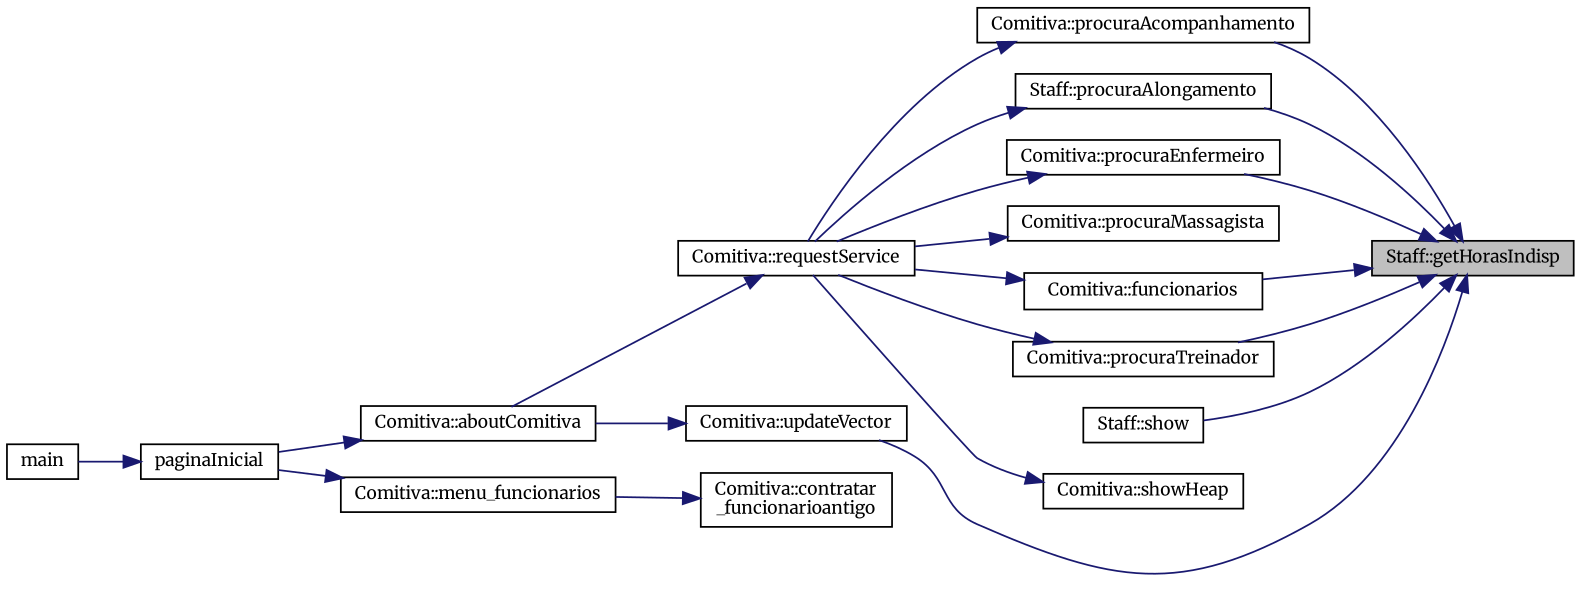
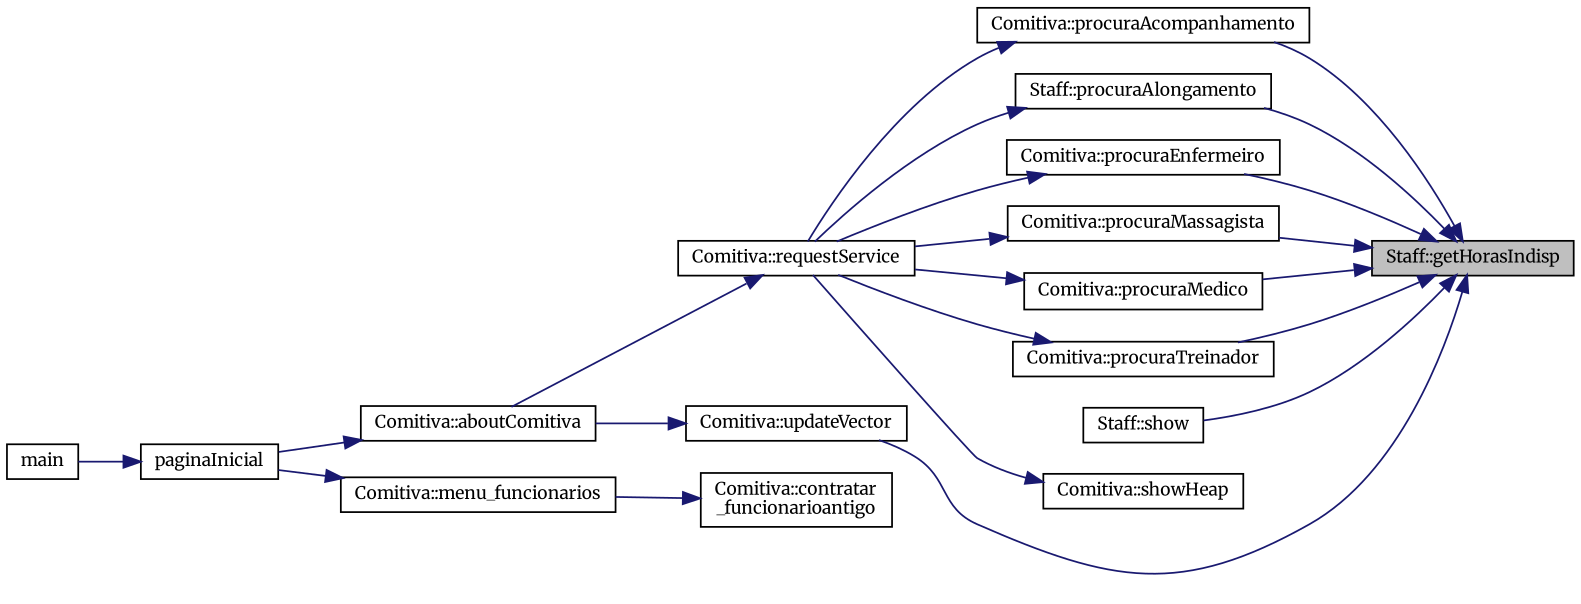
edge "Comitiva::procuraMassagista" -> "Staff::getHorasIndisp": added
node "Comitiva::funcionarios": label "Comitiva::funcionarios" -> "Comitiva::procuraMedico"
